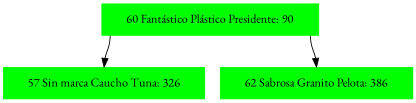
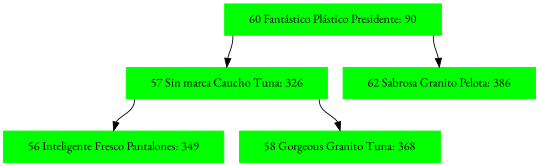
node "56 Inteligente Fresco Pantalones: 349": added
node "58 Gorgeous Granito Tuna: 368": added
